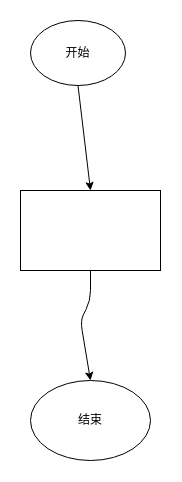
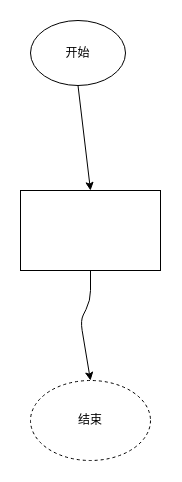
node "结束": style solid -> dashed
